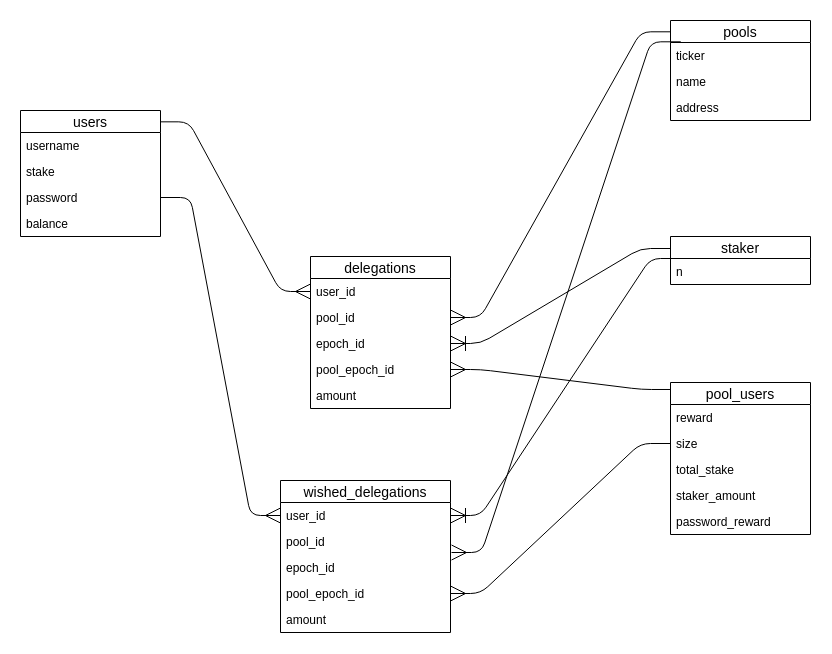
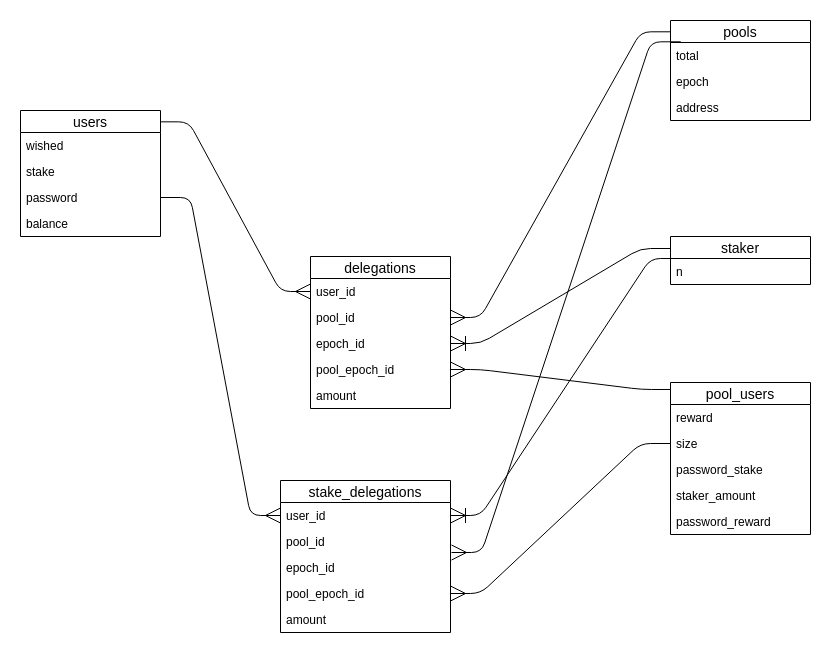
node "ticker": label "ticker" -> "total"
node "name": label "name" -> "epoch"
node "username": label "username" -> "wished"
node "total_stake": label "total_stake" -> "password_stake"
node "wished_delegations": label "wished_delegations" -> "stake_delegations"
